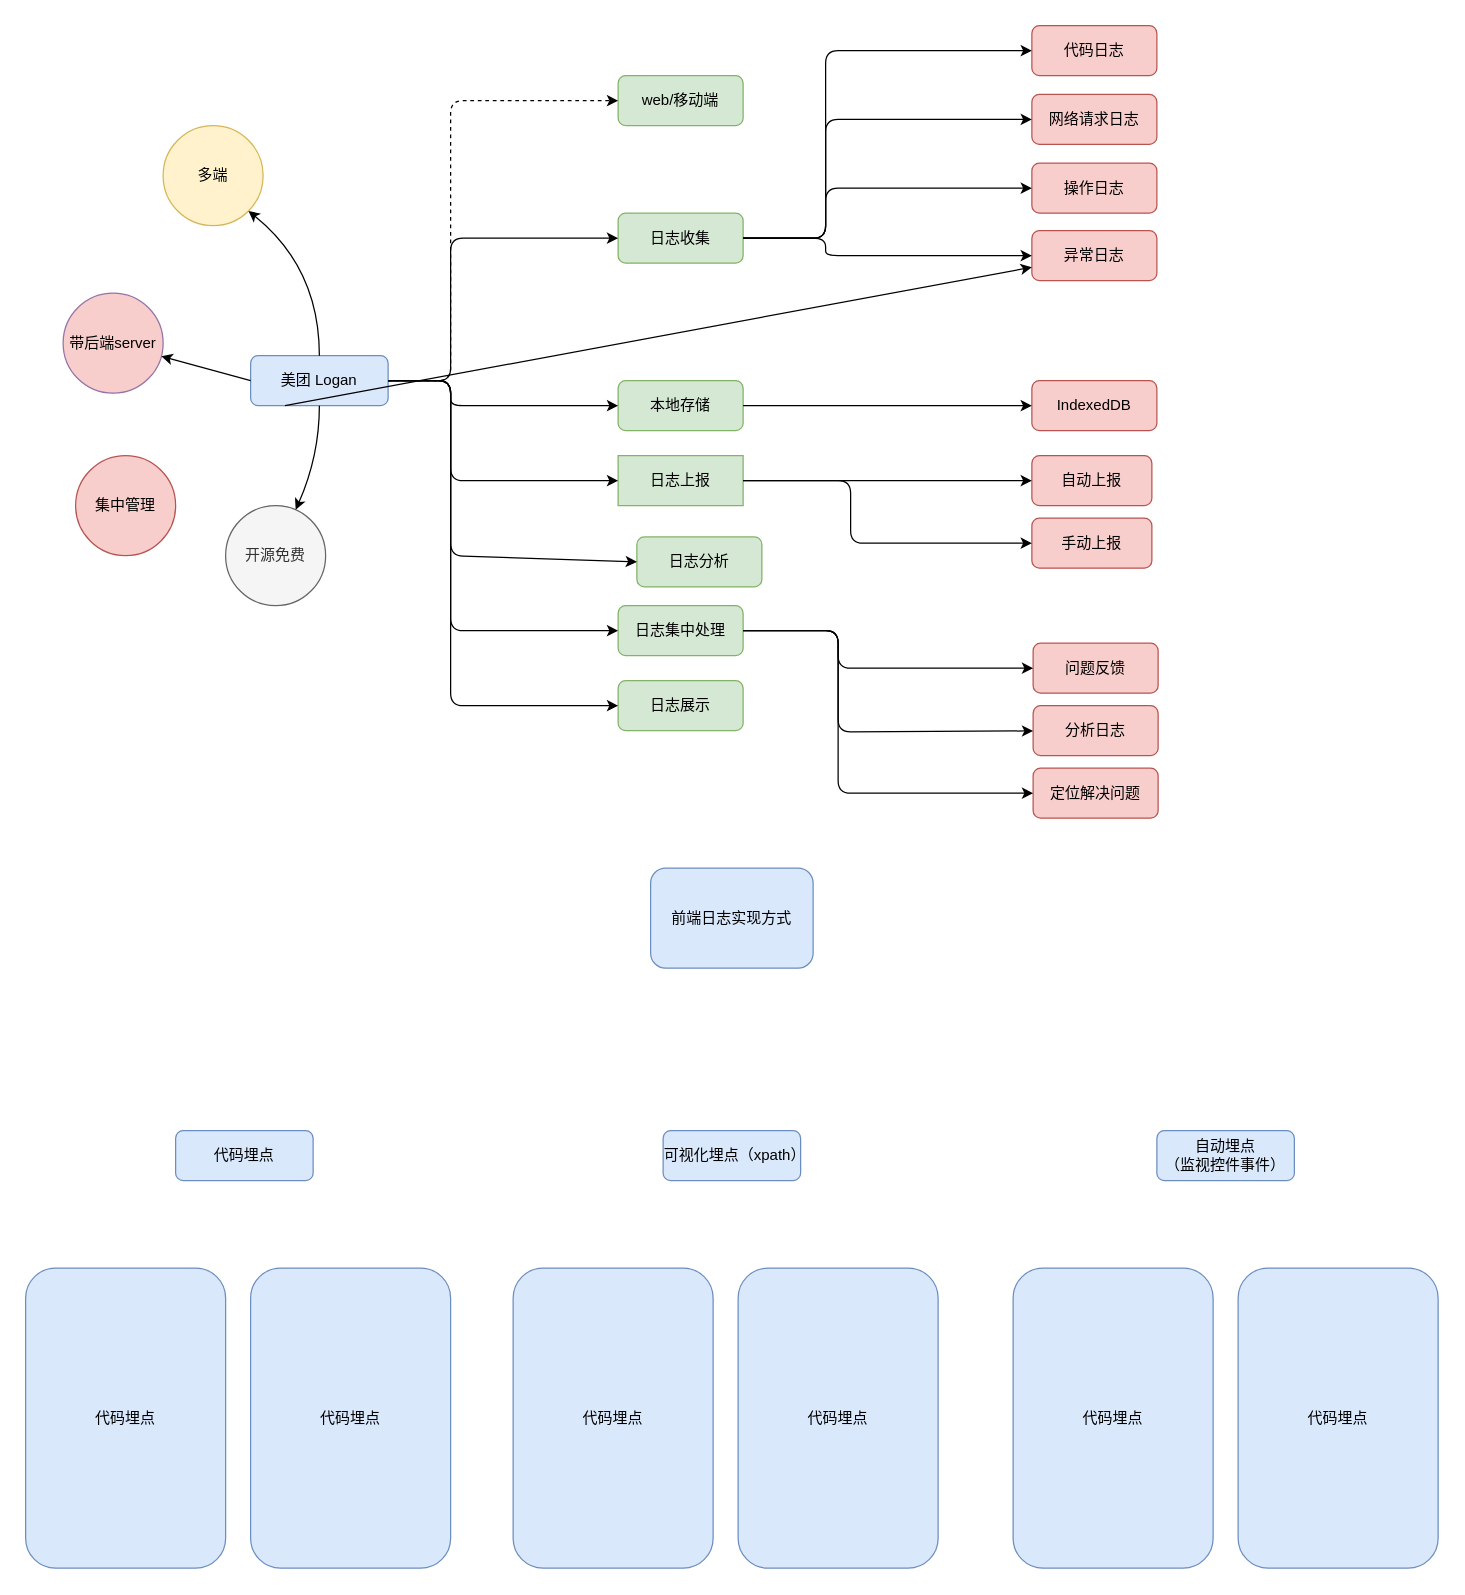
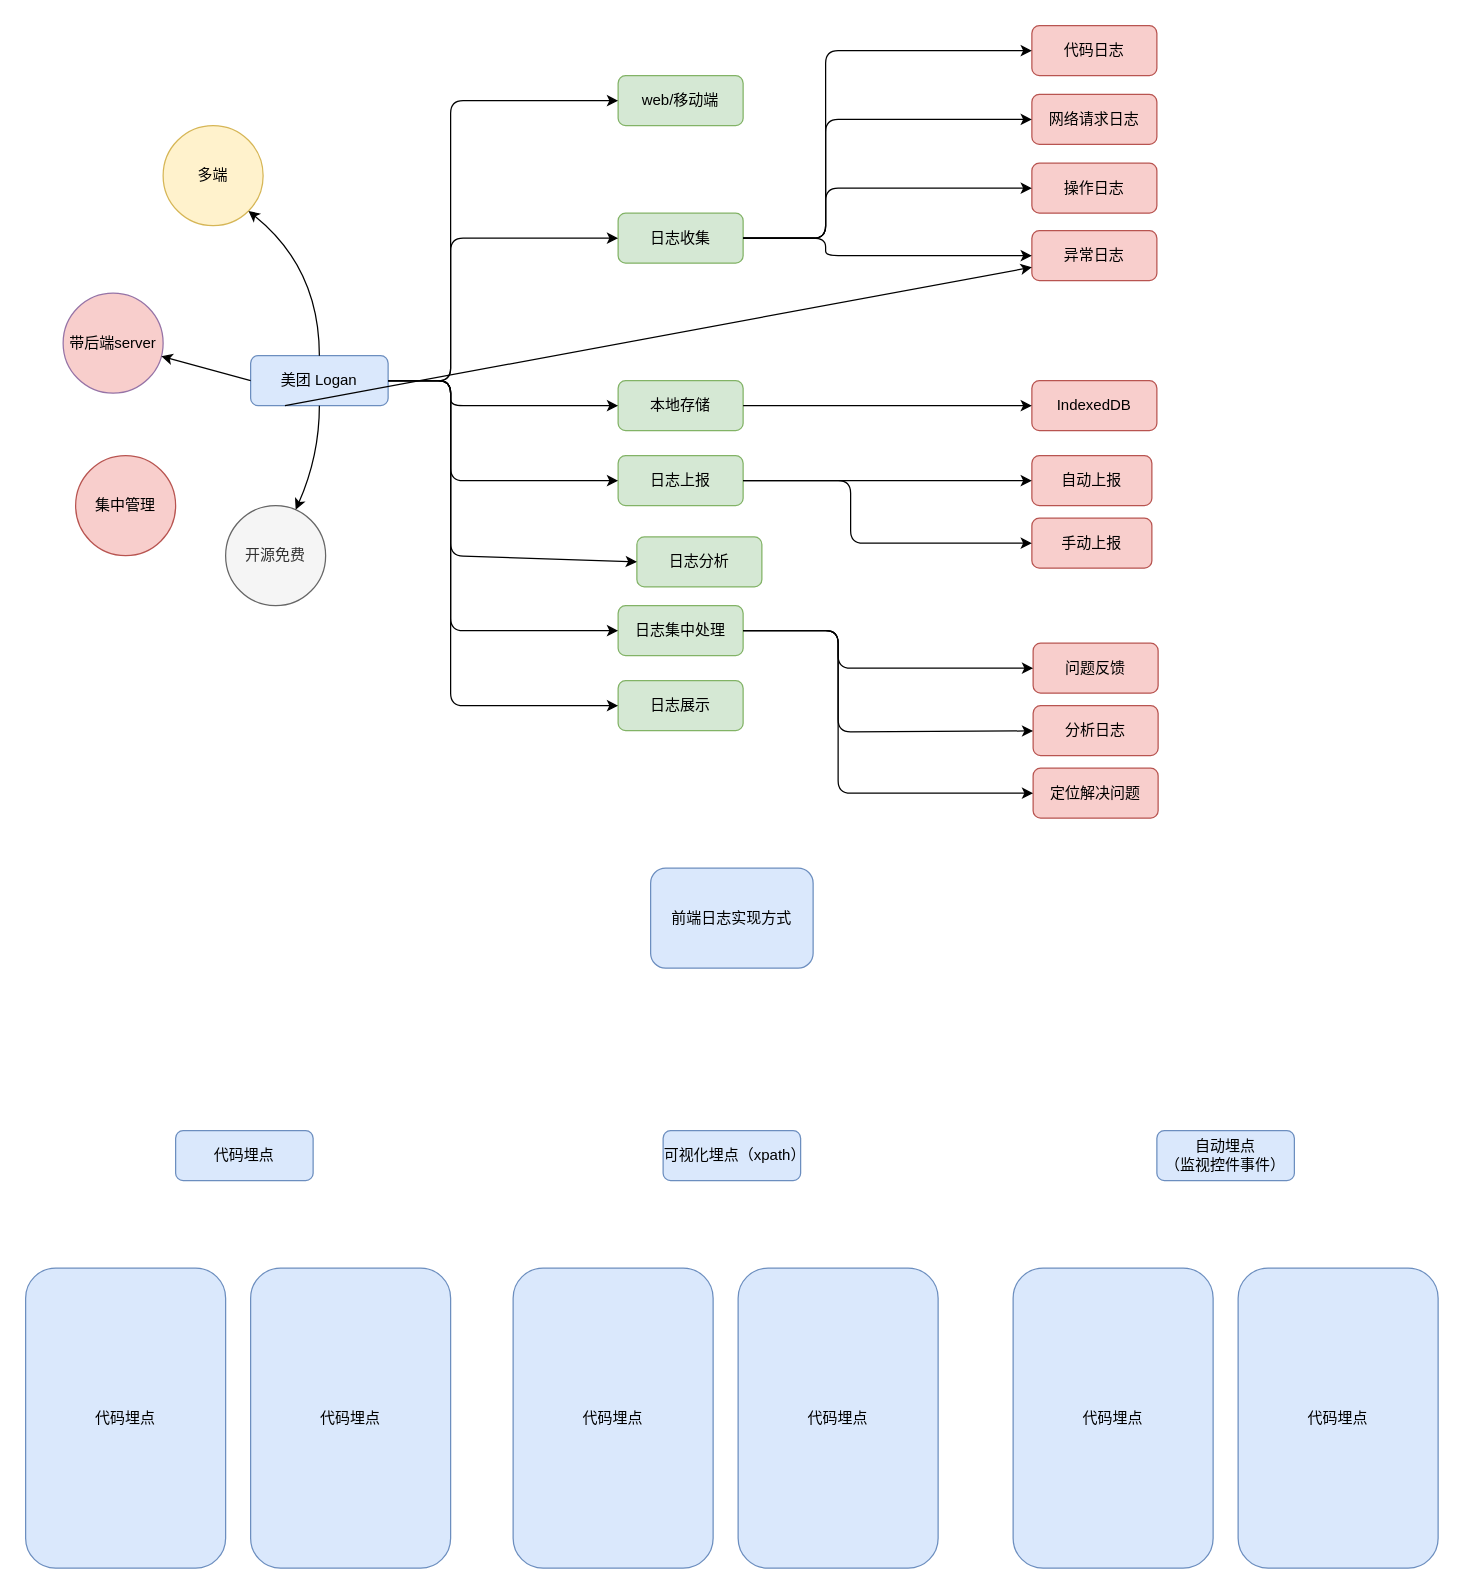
edge "美团 Logan" -> "web/移动端": style dashed -> solid
node "日志上报": shape rectangle -> rounded rectangle
